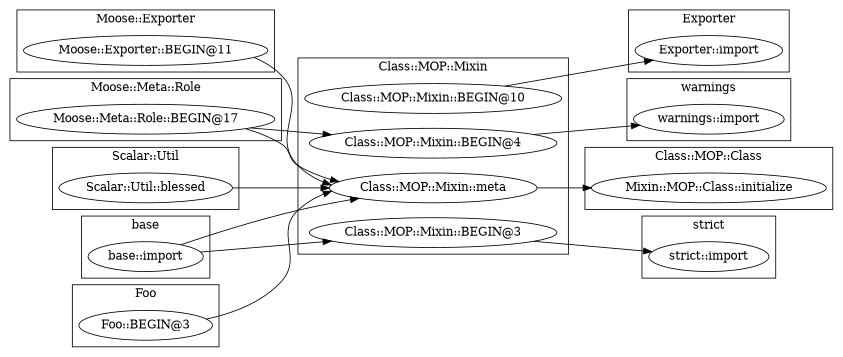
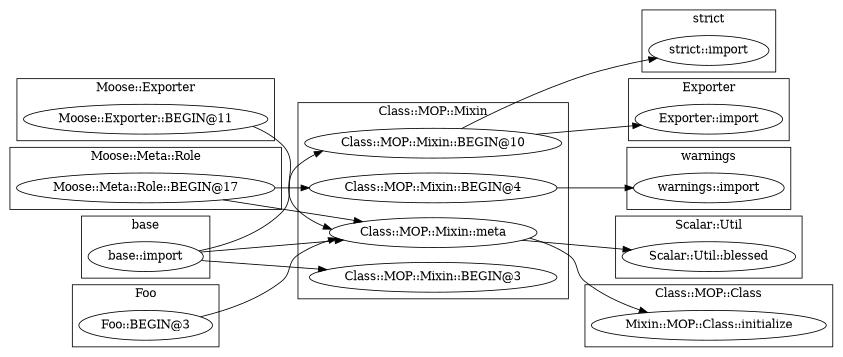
edge "Scalar::Util::blessed" -> "Class::MOP::Mixin::meta": reversed
edge "base::import" -> "Class::MOP::Mixin::BEGIN@10": added
edge "Class::MOP::Mixin::BEGIN@3" -> "strict::import": now "Class::MOP::Mixin::BEGIN@10" -> "strict::import"
